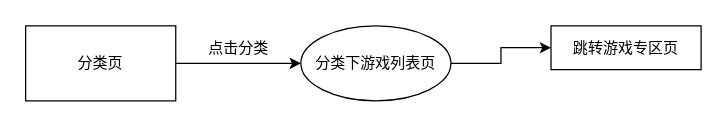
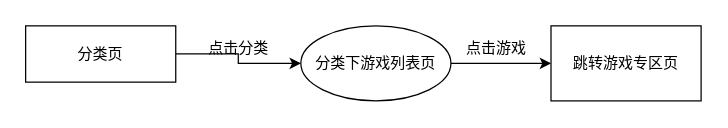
node "点击游戏": added
node "跳转游戏专区页": size 150x44 -> 150x75
node "分类页": size 150x75 -> 150x56
